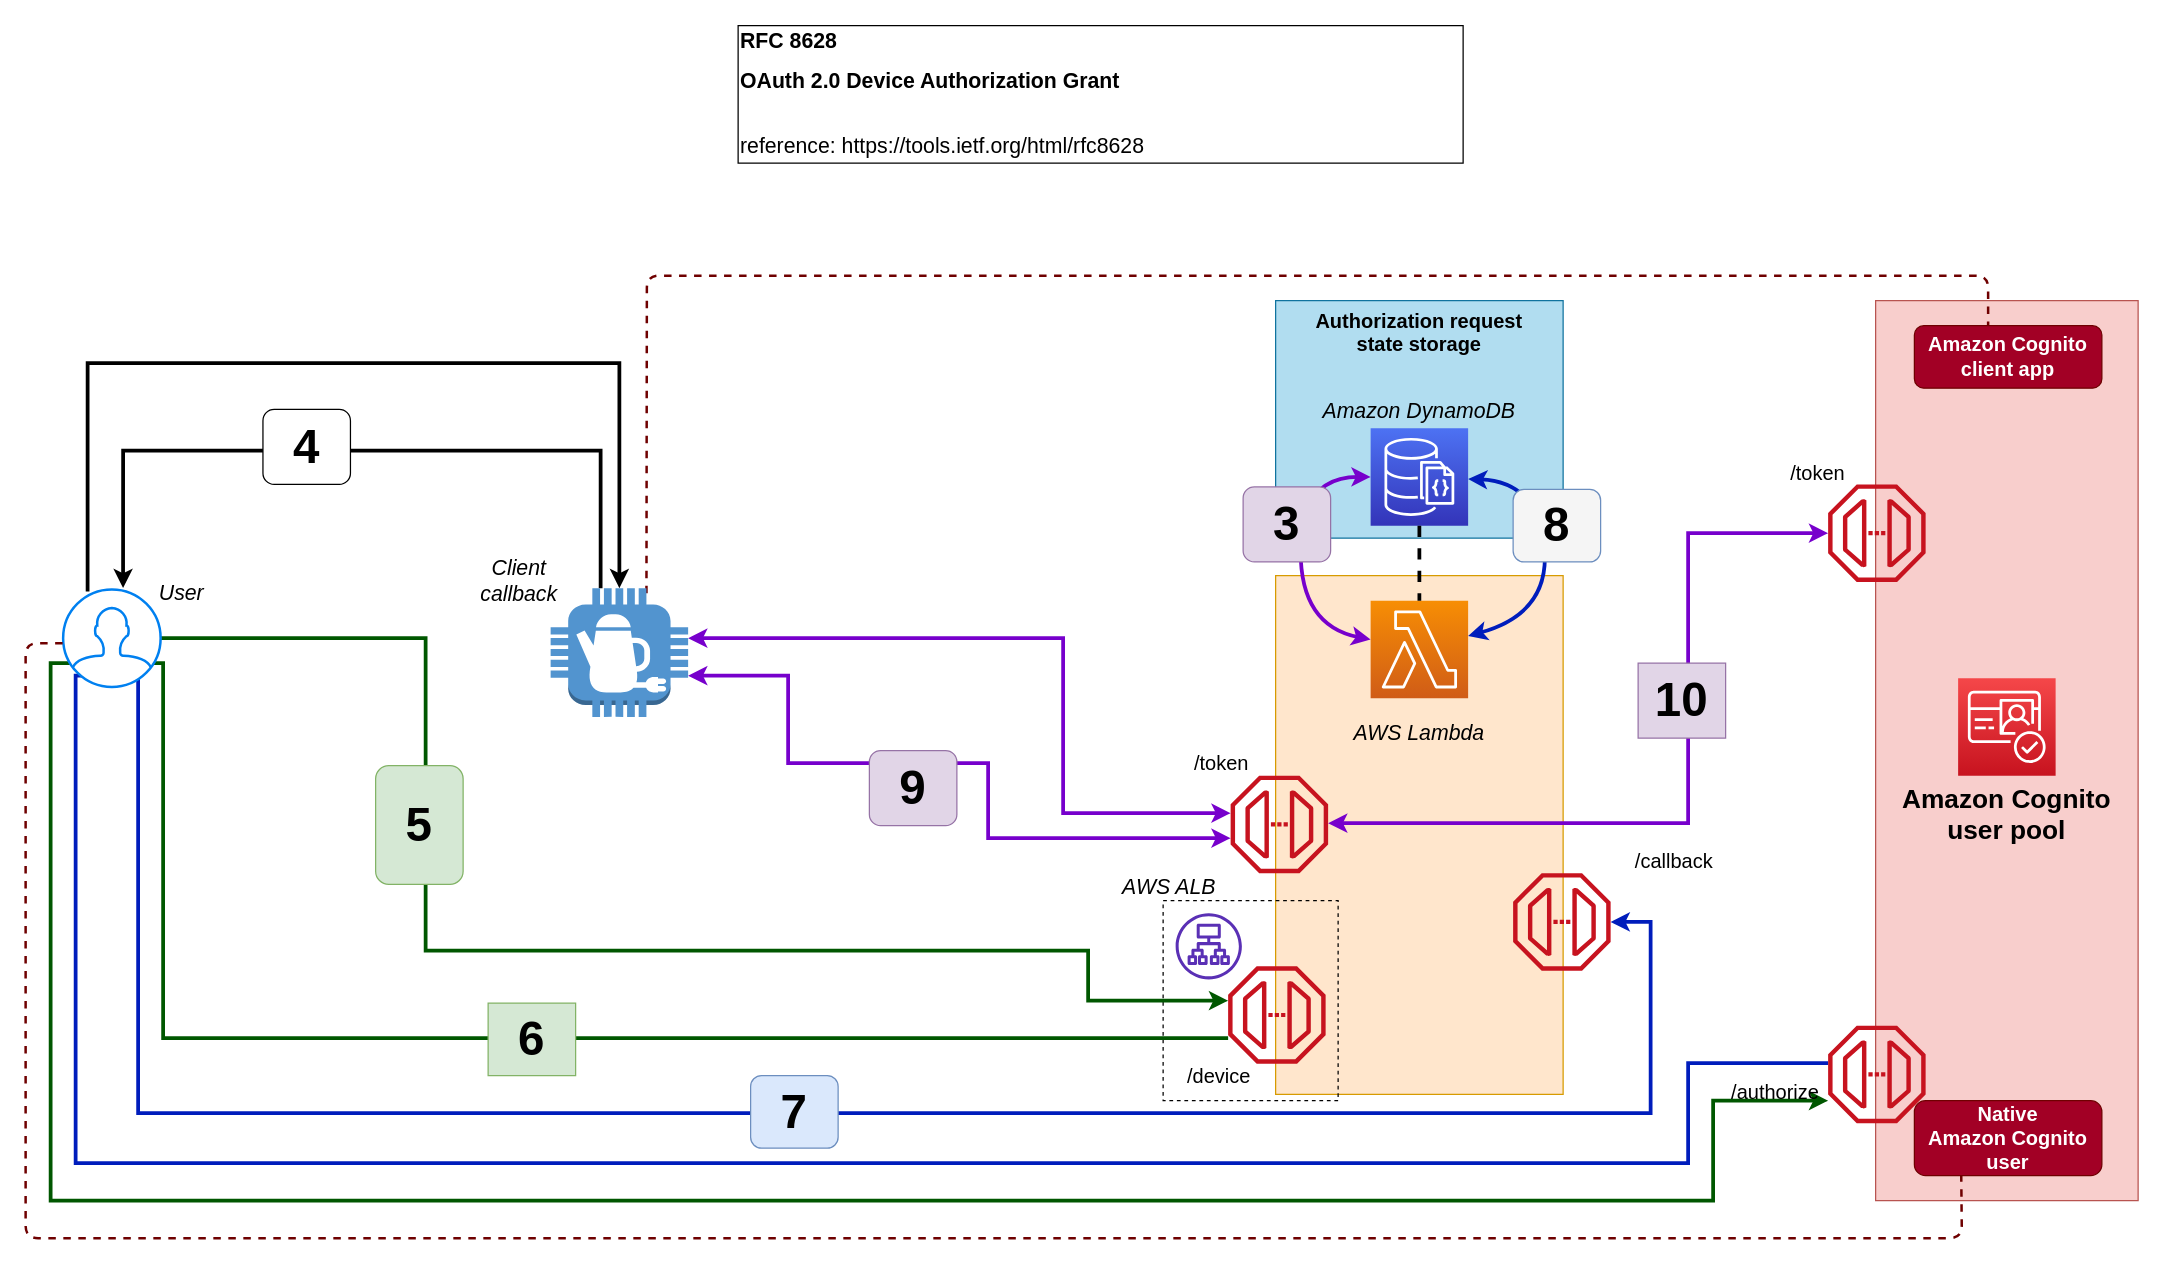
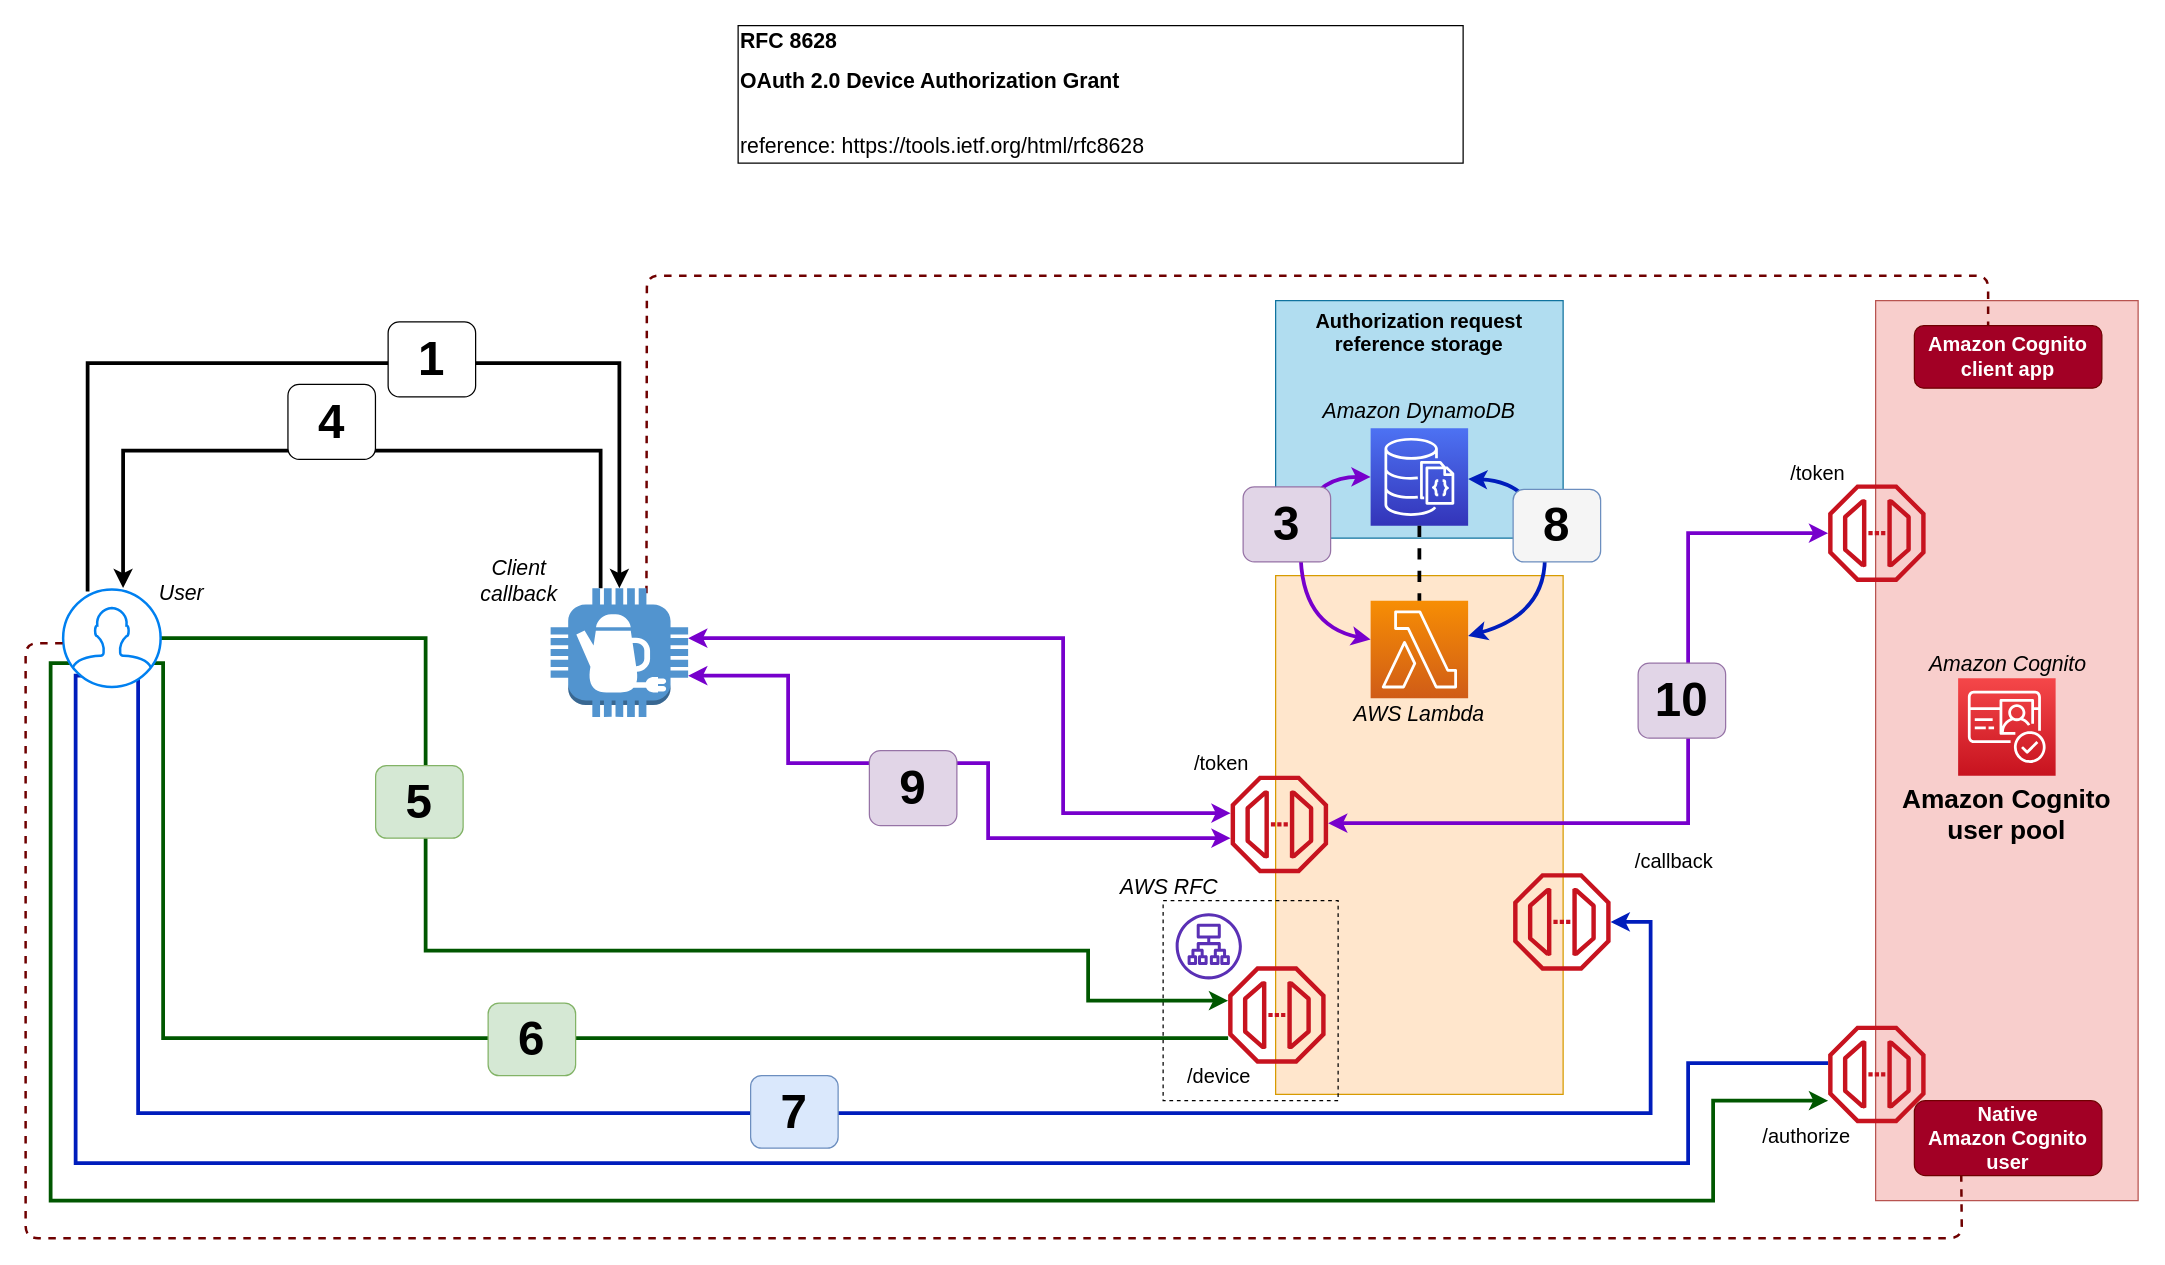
node "Authorization request state storage": label "Authorization request state storage" -> "Authorization request reference storage"
node "1": added
node "4": moved (307, 447) -> (332, 422)
node "Amazon Cognito": added
node "10": shape rectangle -> rounded rectangle
node "AWS Lambda": moved (1419, 734) -> (1419, 716)
node "5": size 88x119 -> 88x73
node "AWS ALB": label "AWS ALB" -> "AWS RFC"
node "6": shape rectangle -> rounded rectangle
node "/authorize": moved (1776, 1092) -> (1807, 1136)
